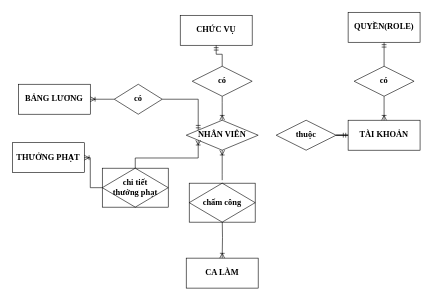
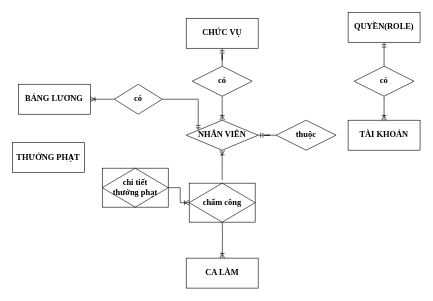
node "CHỨC VỤ": moved (216, 30) -> (222, 33)
edge "thuộc" -> "NHÂN VIÊN": added
edge "thuộc" -> "TÀI KHOẢN": removed
edge "chi tiết thưởng phạt" -> "NHÂN VIÊN": removed
edge "chi tiết thưởng phạt" -> "THƯỞNG PHẠT": now "chi tiết thưởng phạt" -> "chấm công"
